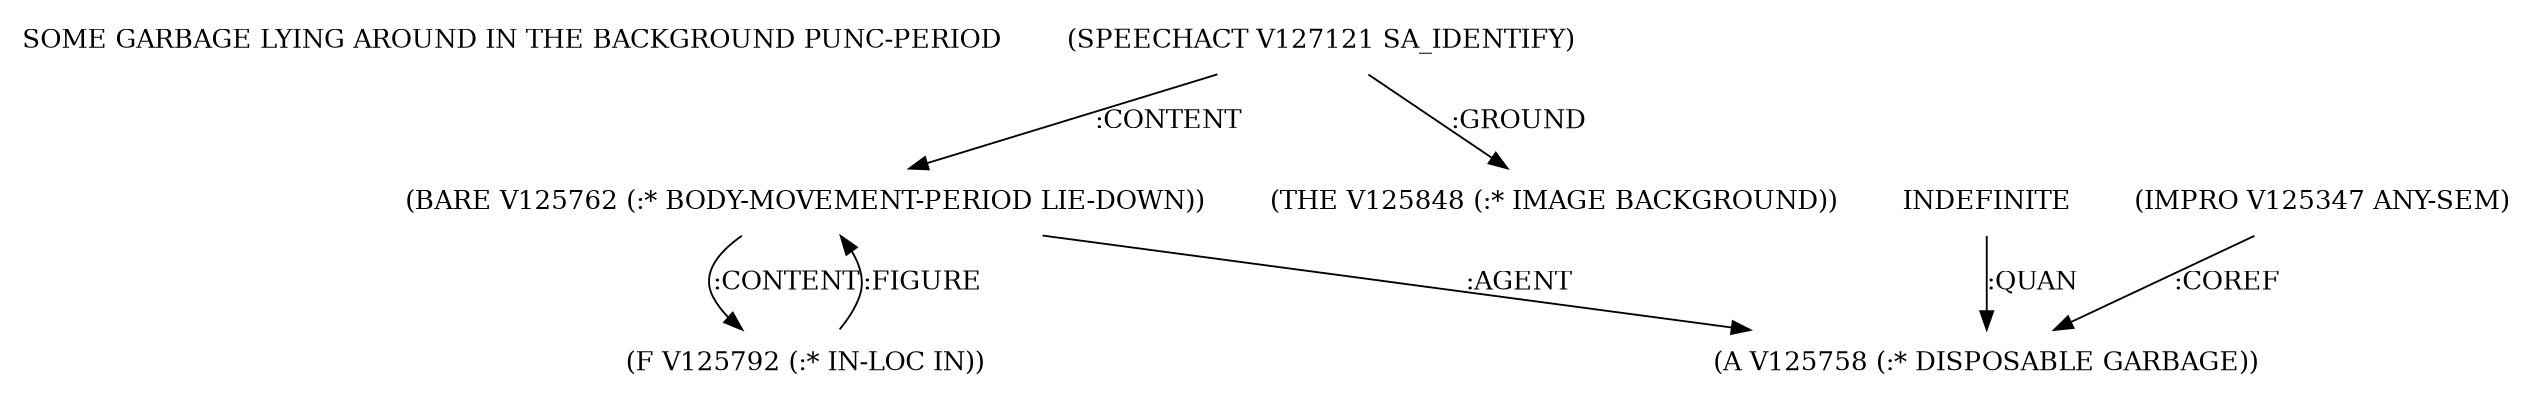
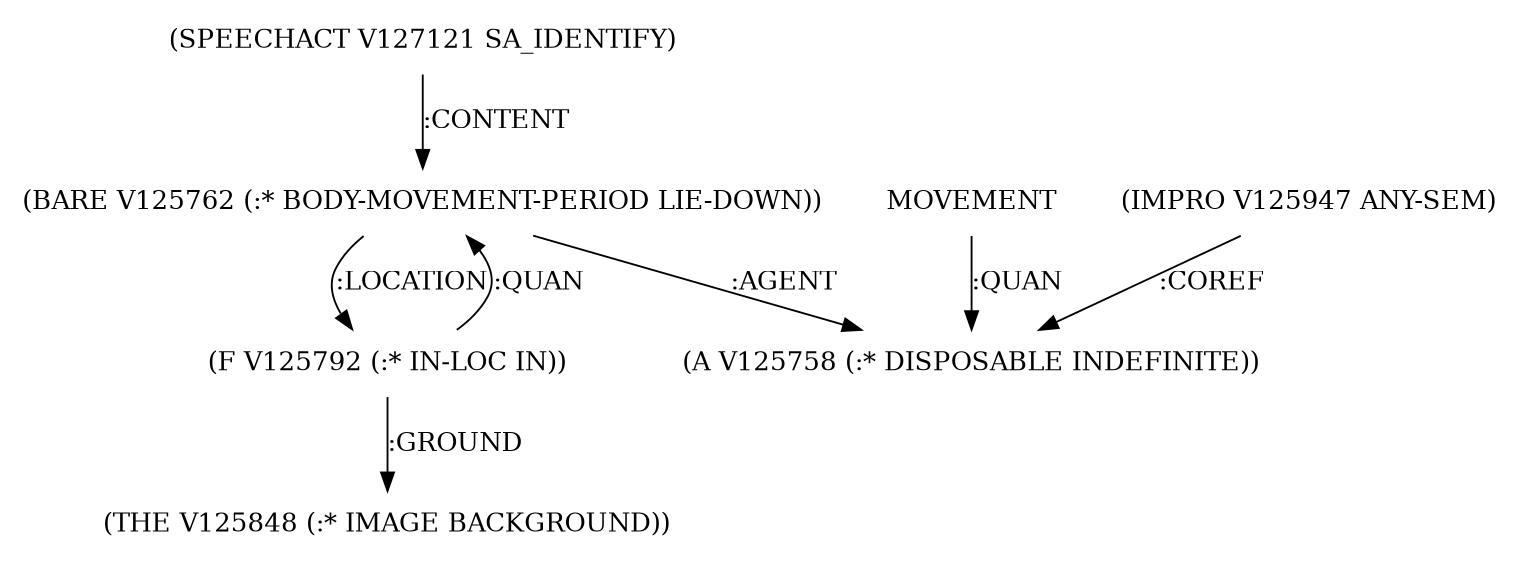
node "SOME GARBAGE LYING AROUND IN THE BACKGROUND PUNC-PERIOD": removed
edge "(SPEECHACT V127121 SA_IDENTIFY)" -> "(THE V125848 (:* IMAGE BACKGROUND))": now "(F V125792 (:* IN-LOC IN))" -> "(THE V125848 (:* IMAGE BACKGROUND))"
node "INDEFINITE": label "INDEFINITE" -> "MOVEMENT"
node "(IMPRO V125347 ANY-SEM)": label "(IMPRO V125347 ANY-SEM)" -> "(IMPRO V125947 ANY-SEM)"
edge "(BARE V125762 (:* BODY-MOVEMENT-PERIOD LIE-DOWN))" -> "(F V125792 (:* IN-LOC IN))": label ":CONTENT" -> ":LOCATION"
edge "(F V125792 (:* IN-LOC IN))" -> "(BARE V125762 (:* BODY-MOVEMENT-PERIOD LIE-DOWN))": label ":FIGURE" -> ":QUAN"
node "(A V125758 (:* DISPOSABLE GARBAGE))": label "(A V125758 (:* DISPOSABLE GARBAGE))" -> "(A V125758 (:* DISPOSABLE INDEFINITE))"
